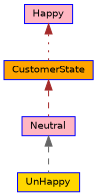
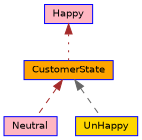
edge "UnHappy" -> "Neutral": now "UnHappy" -> "CustomerState"
